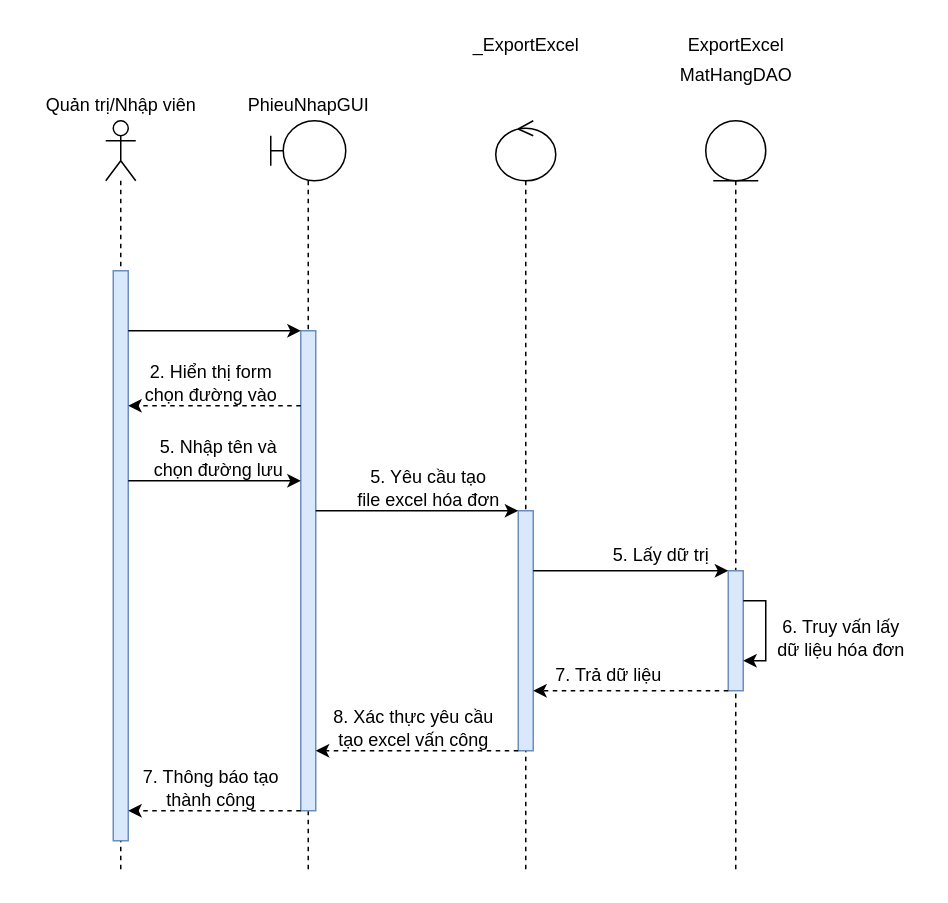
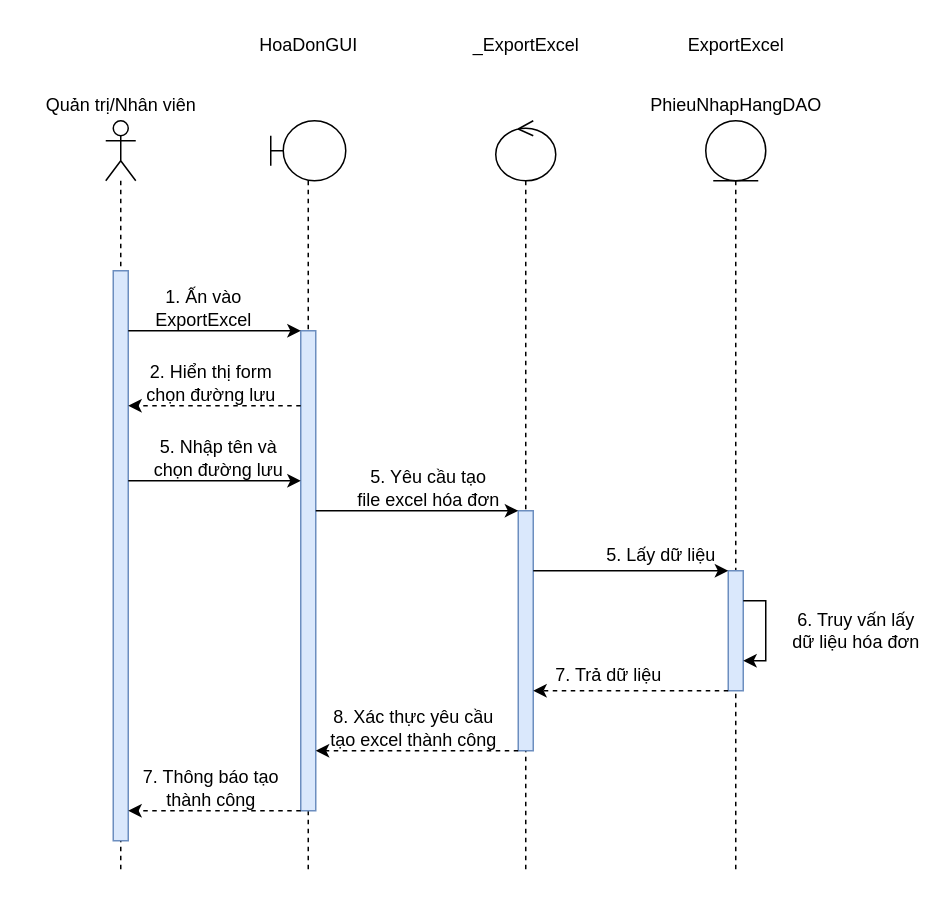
node "HoaDonGUI": added
node "MatHangDAO": removed
node "Quản trị/Nhập viên": label "Quản trị/Nhập viên" -> "Quản trị/Nhân viên"
node "PhieuNhapGUI": removed
node "PhieuNhapHangDAO": added
node "1. Ấn vào ExportExcel": added
node "2. Hiển thị form chọn đường vào": label "2. Hiển thị form chọn đường vào" -> "2. Hiển thị form chọn đường lưu"
node "5. Lấy dữ trị": label "5. Lấy dữ trị" -> "5. Lấy dữ liệu"
node "6. Truy vấn lấy dữ liệu hóa đơn": moved (841, 638) -> (856, 631)
node "8. Xác thực yêu cầu tạo excel vấn công": label "8. Xác thực yêu cầu tạo excel vấn công" -> "8. Xác thực yêu cầu tạo excel thành công"
